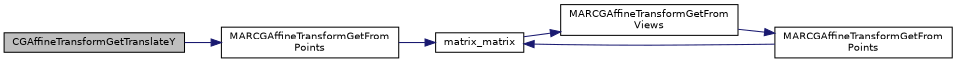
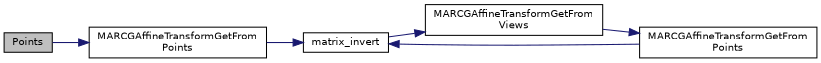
node "CGAffineTransformGetTranslateY": label "CGAffineTransformGetTranslateY" -> "Points"
node "matrix_matrix": label "matrix_matrix" -> "matrix_invert"
